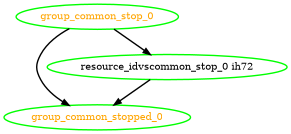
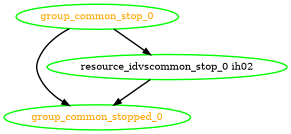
node "resource_idvscommon_stop_0 ih72": label "resource_idvscommon_stop_0 ih72" -> "resource_idvscommon_stop_0 ih02"
